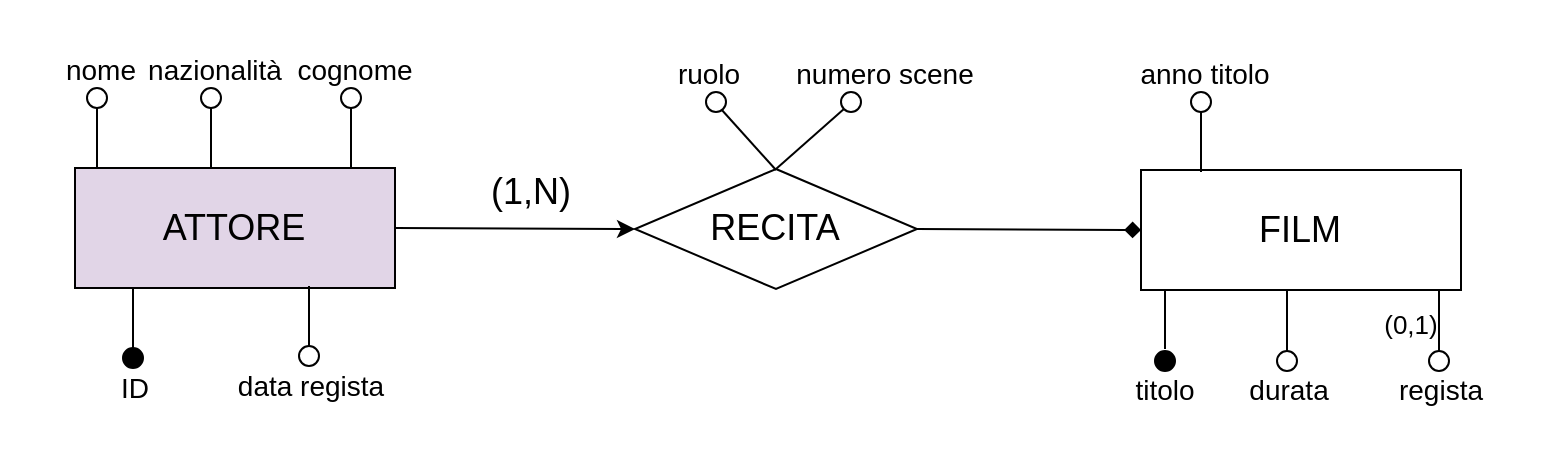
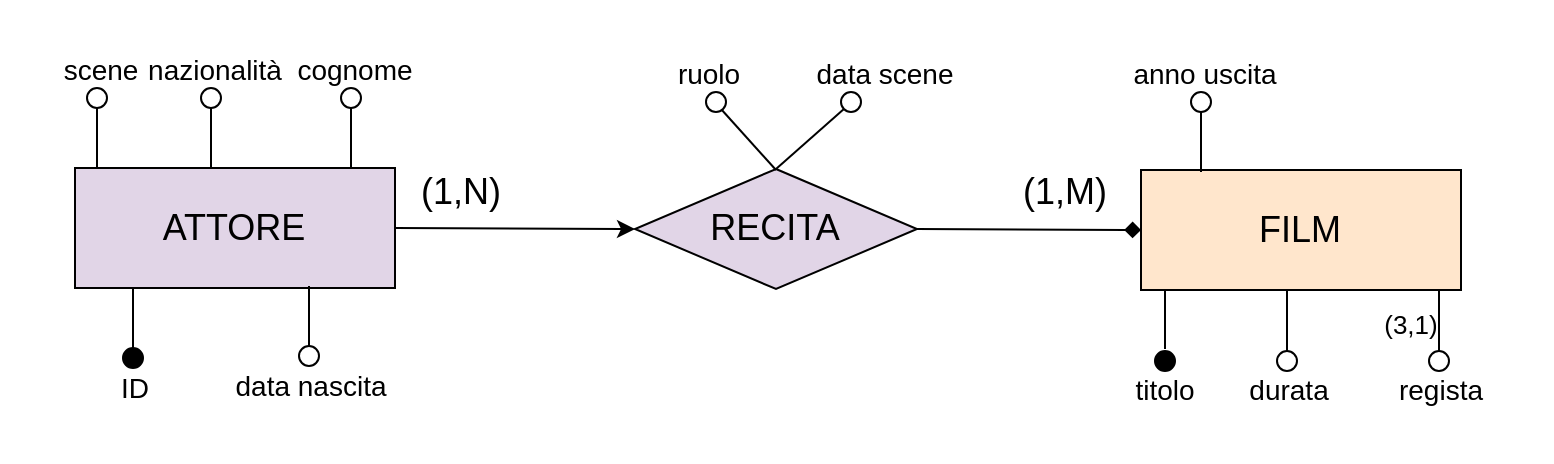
node "nome": label "nome" -> "scene"
node "numero scene": label "numero scene" -> "data scene"
node "anno titolo": label "anno titolo" -> "anno uscita"
node "(1,N)": moved (531, 193) -> (461, 193)
node "(1,M)": added
node "RECITA": fillcolor #ffffff -> #e1d5e7
node "FILM": fillcolor #ffffff -> #ffe6cc
node "(0,1)": label "(0,1)" -> "(3,1)"
node "data regista": label "data regista" -> "data nascita"
